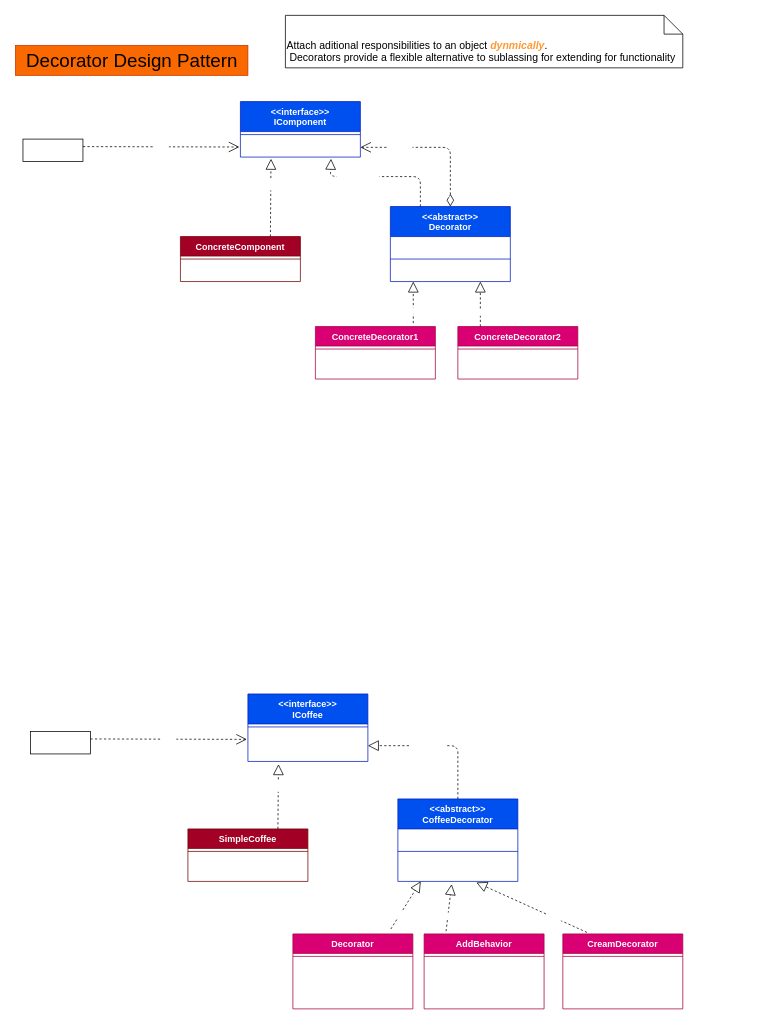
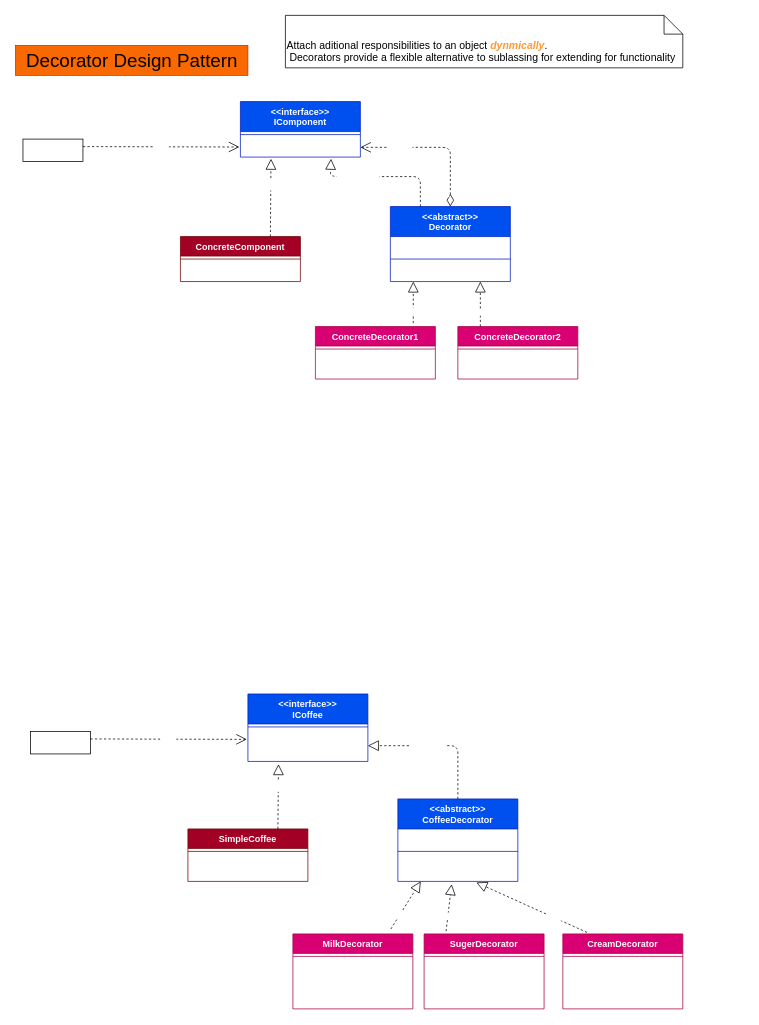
node "Decorator": label "Decorator" -> "MilkDecorator"
node "AddBehavior": label "AddBehavior" -> "SugerDecorator"
